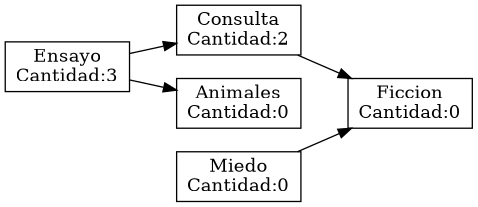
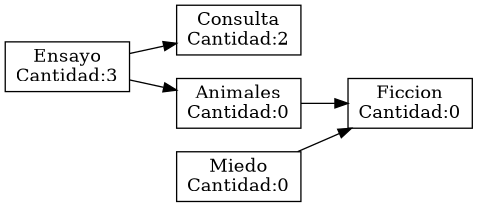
edge "Consulta Cantidad:2" -> "Ficcion Cantidad:0": now "Animales Cantidad:0" -> "Ficcion Cantidad:0"
